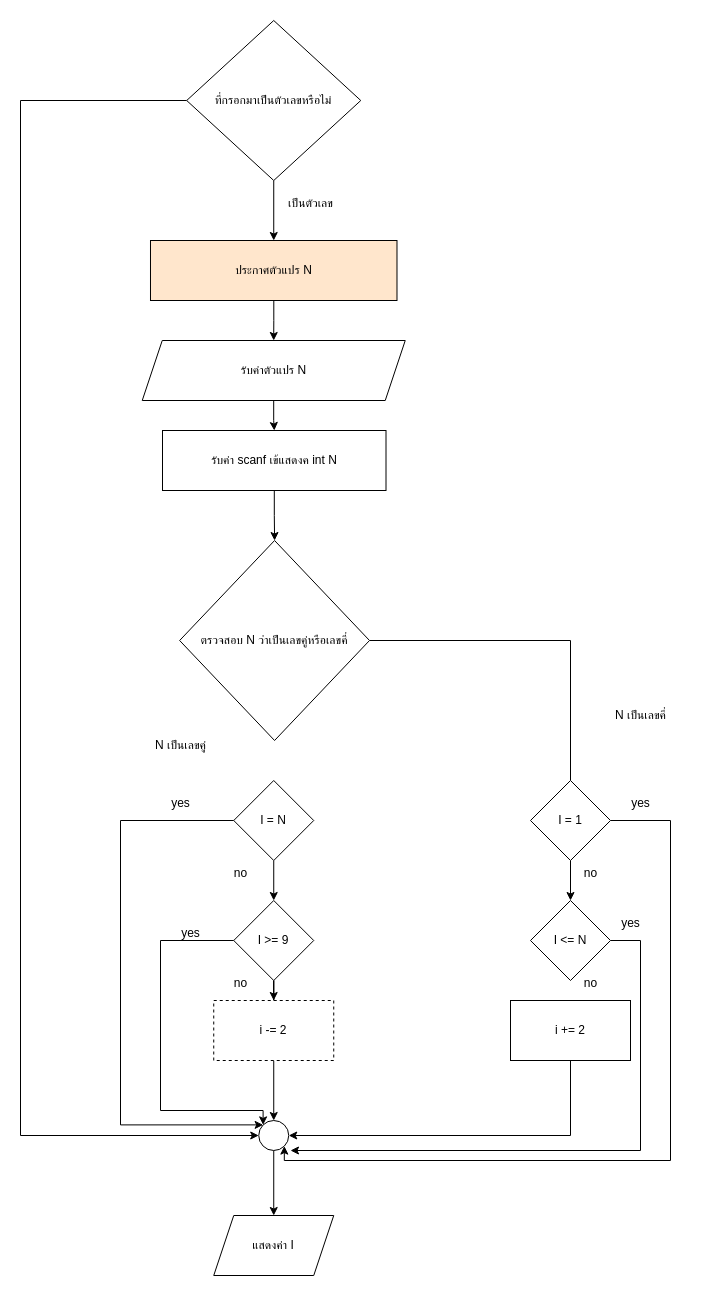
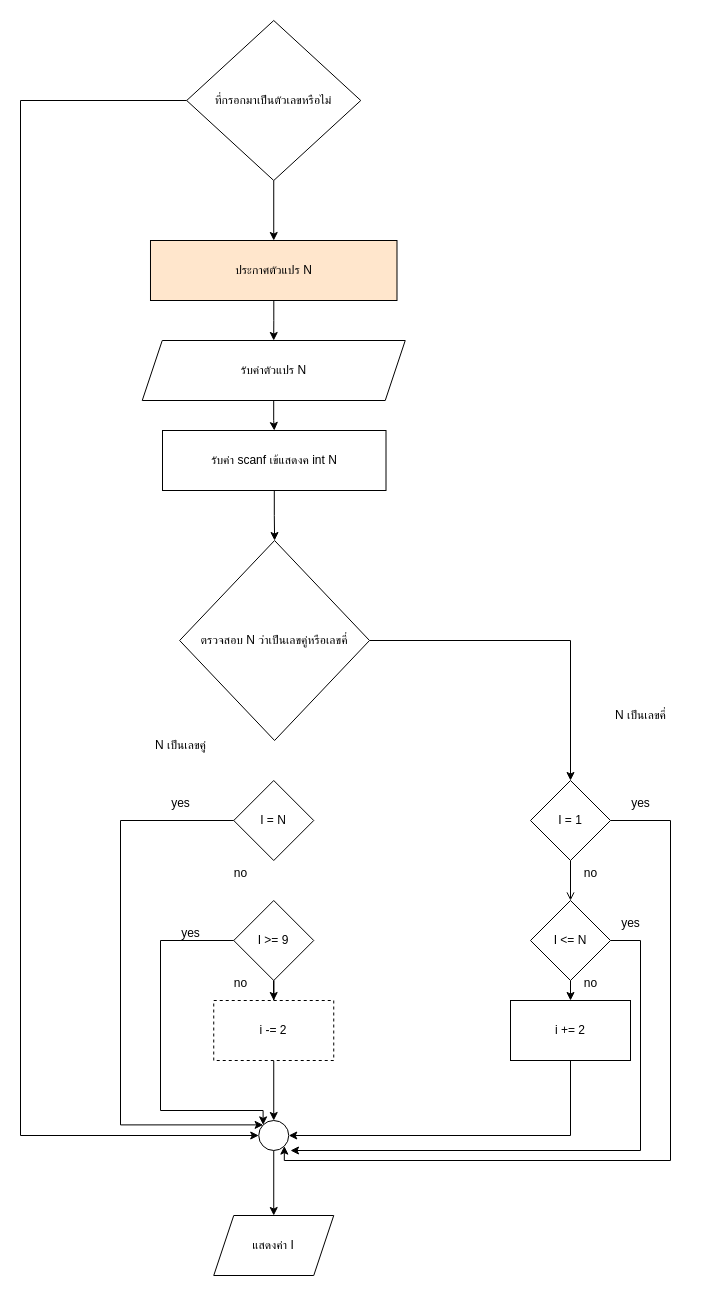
node "เป็นตัวเลข": removed
edge "ตรวจสอบ N ว่าเป็นเลขคู่หรือเลขคี่" -- "I = 1": arrowhead none -> classic
edge "I = N" -> "I >= 9": removed
edge "I = 1" -> "I <= N": arrowhead classic -> open
edge "I <= N" -> "i += 2": added
